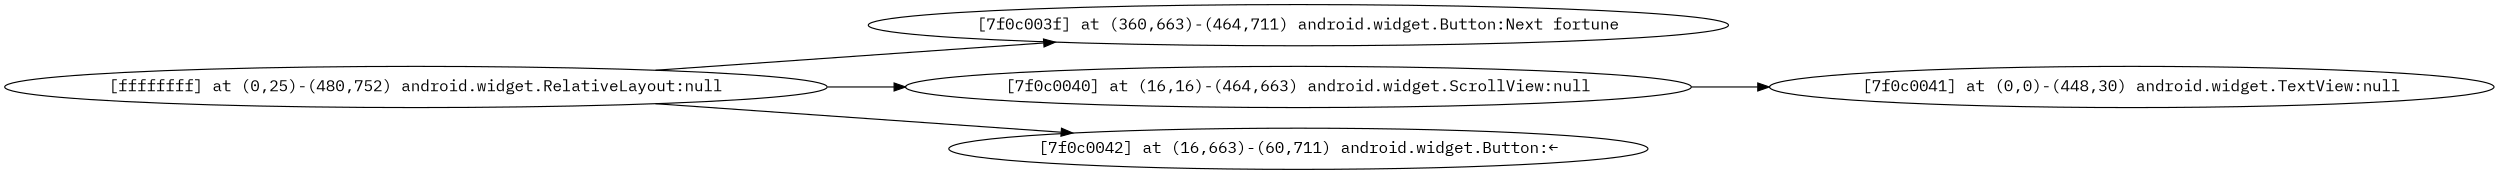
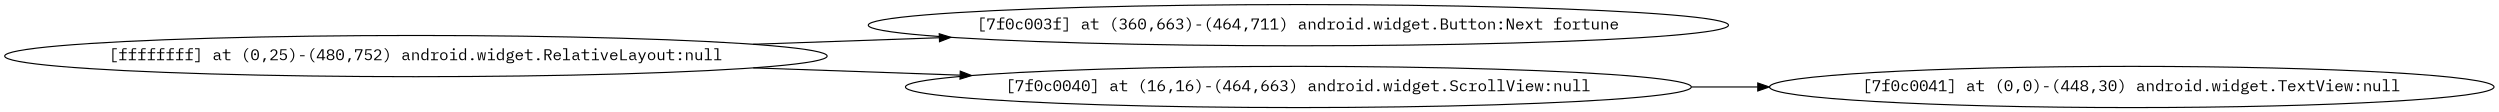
node "[7f0c0042] at (16,663)-(60,711) android.widget.Button:←": removed
